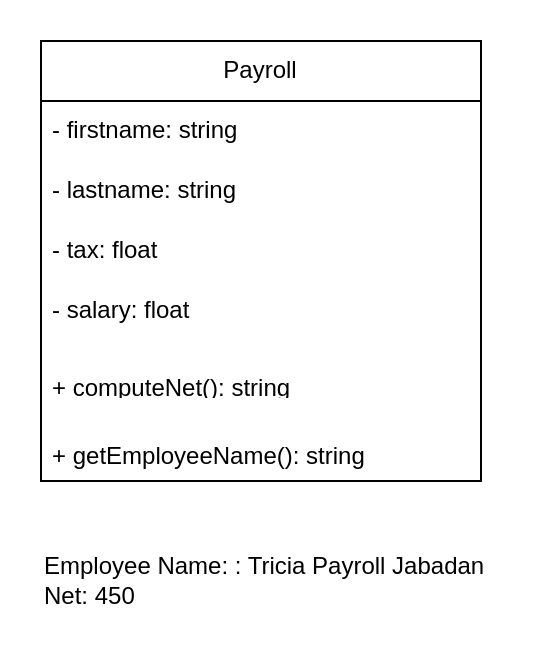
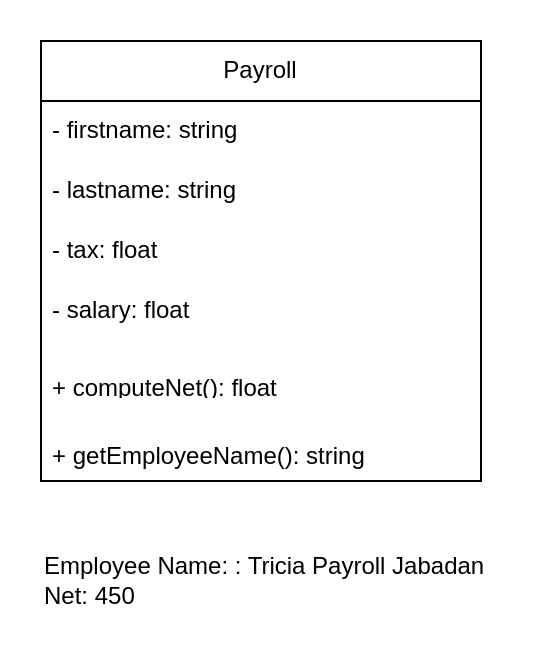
node "+ computeNet(): string": label "+ computeNet(): string" -> "+ computeNet(): float"
